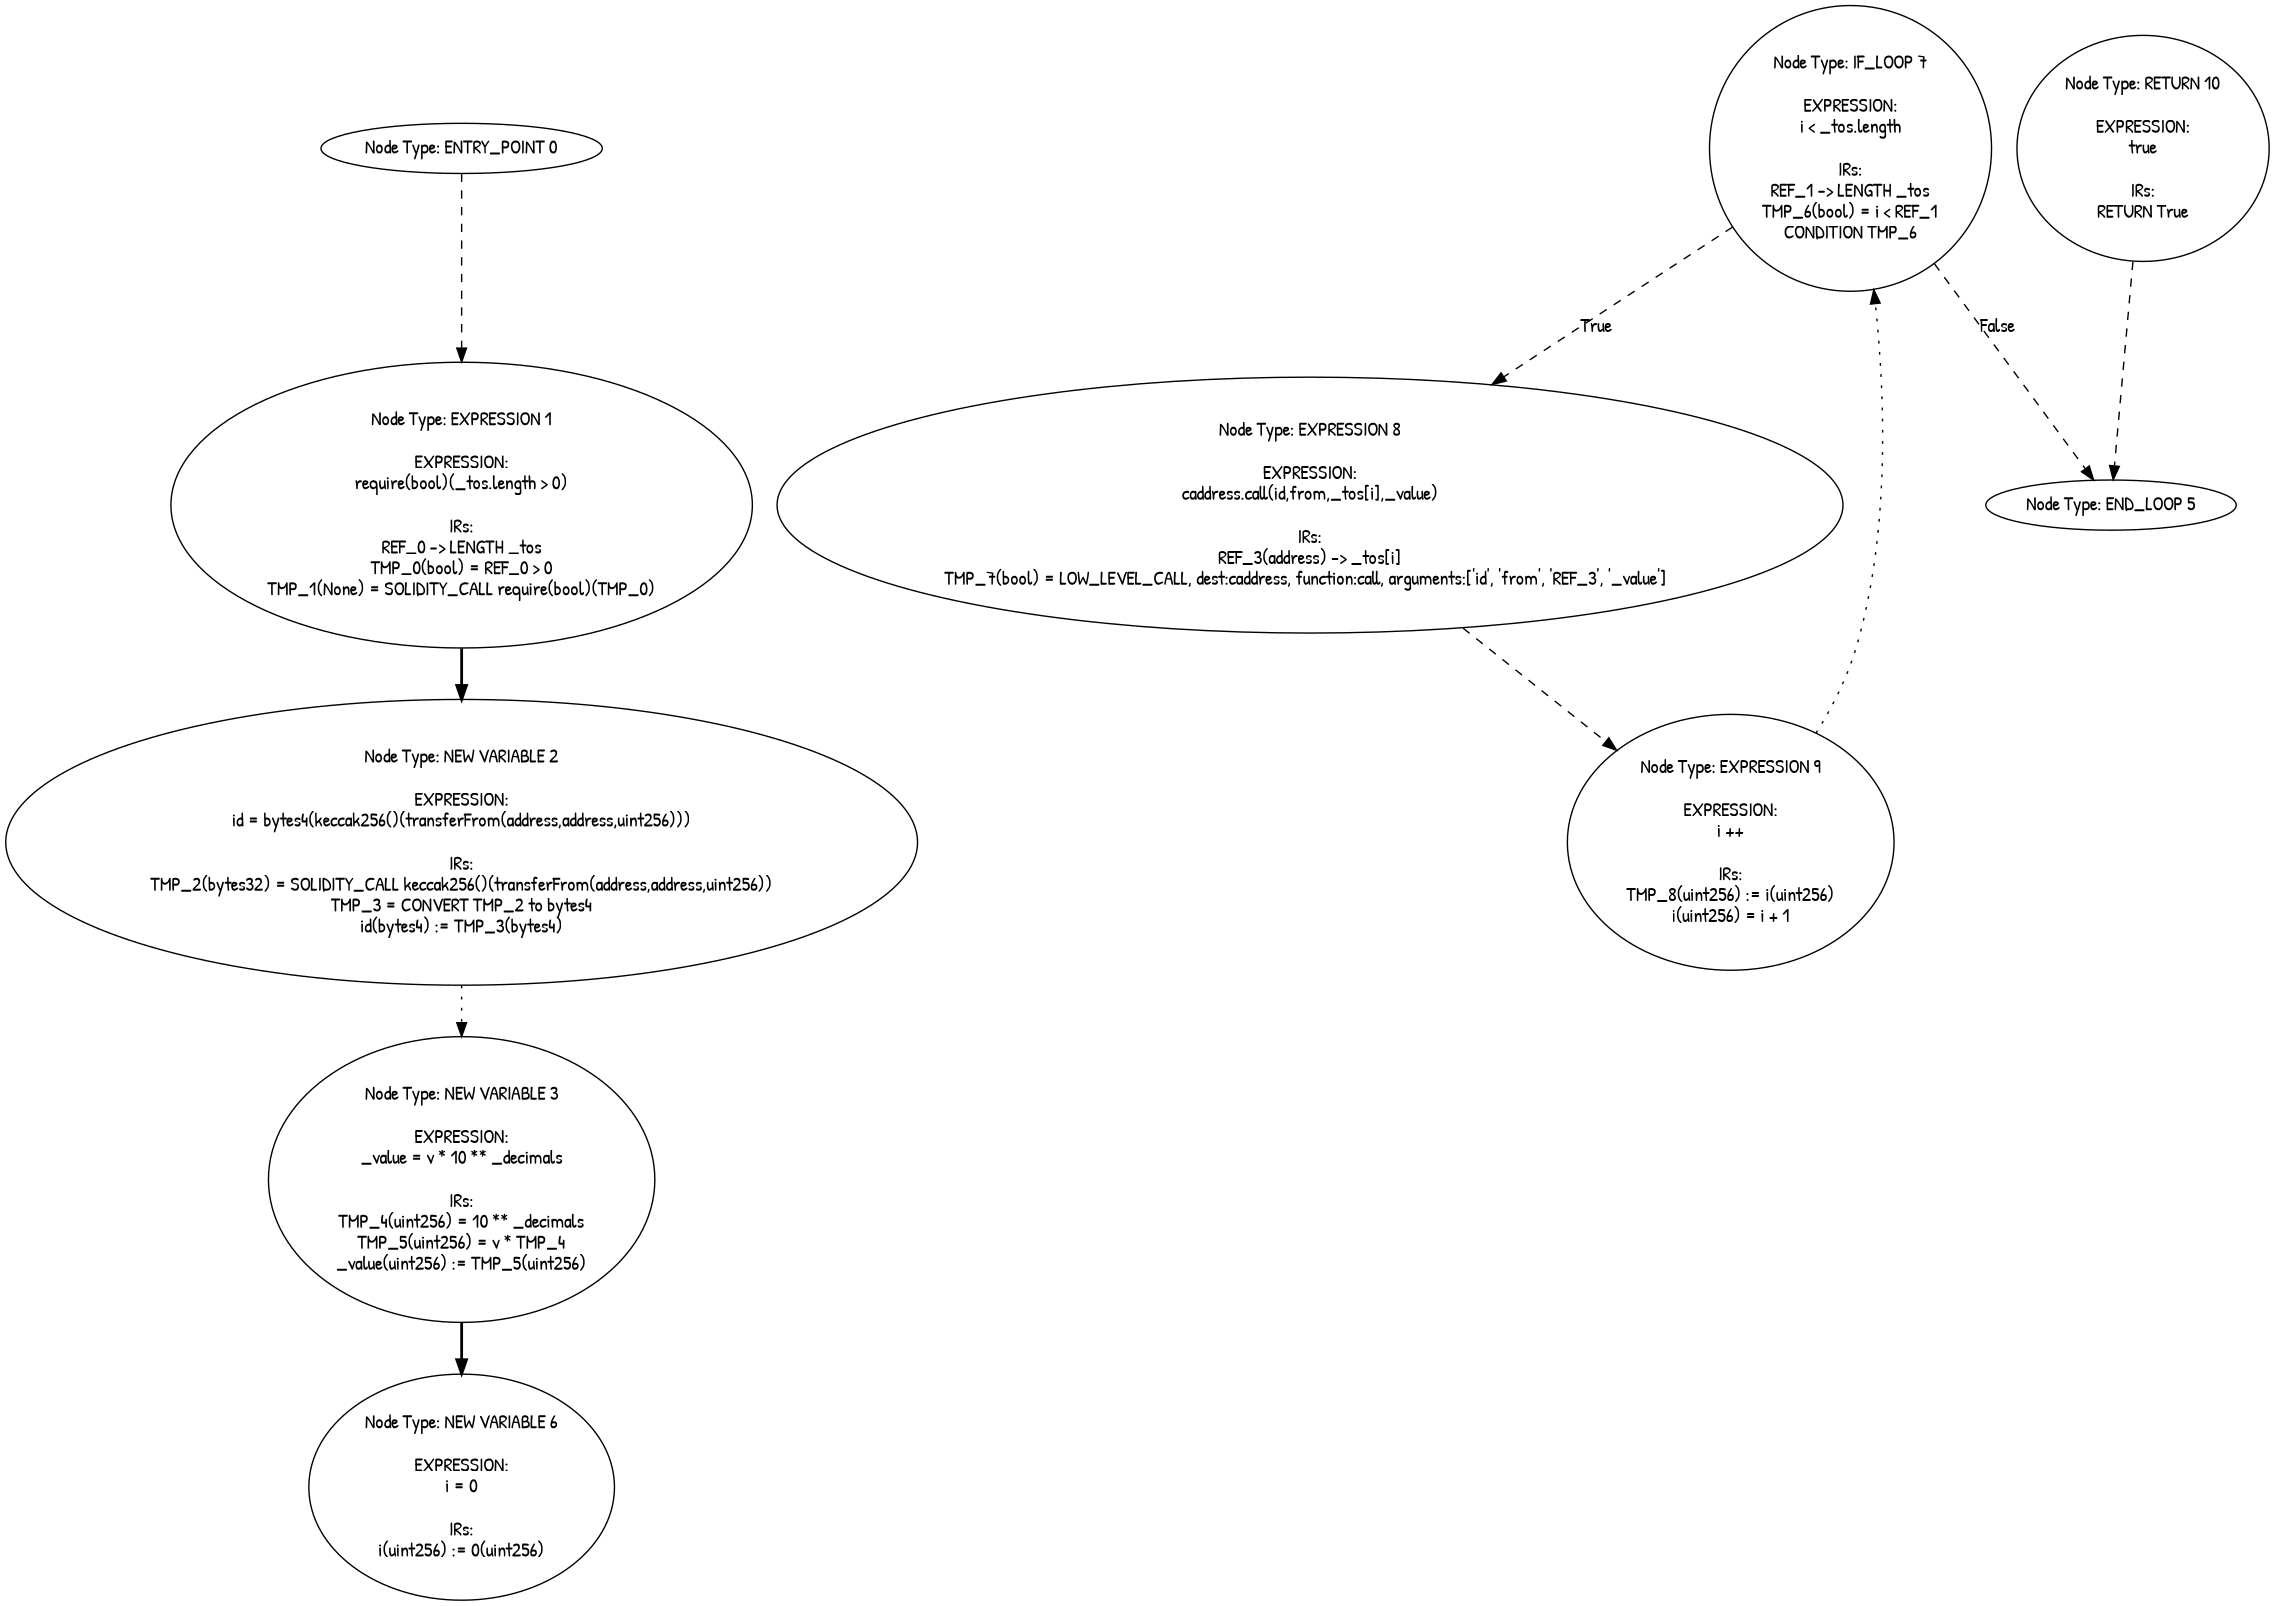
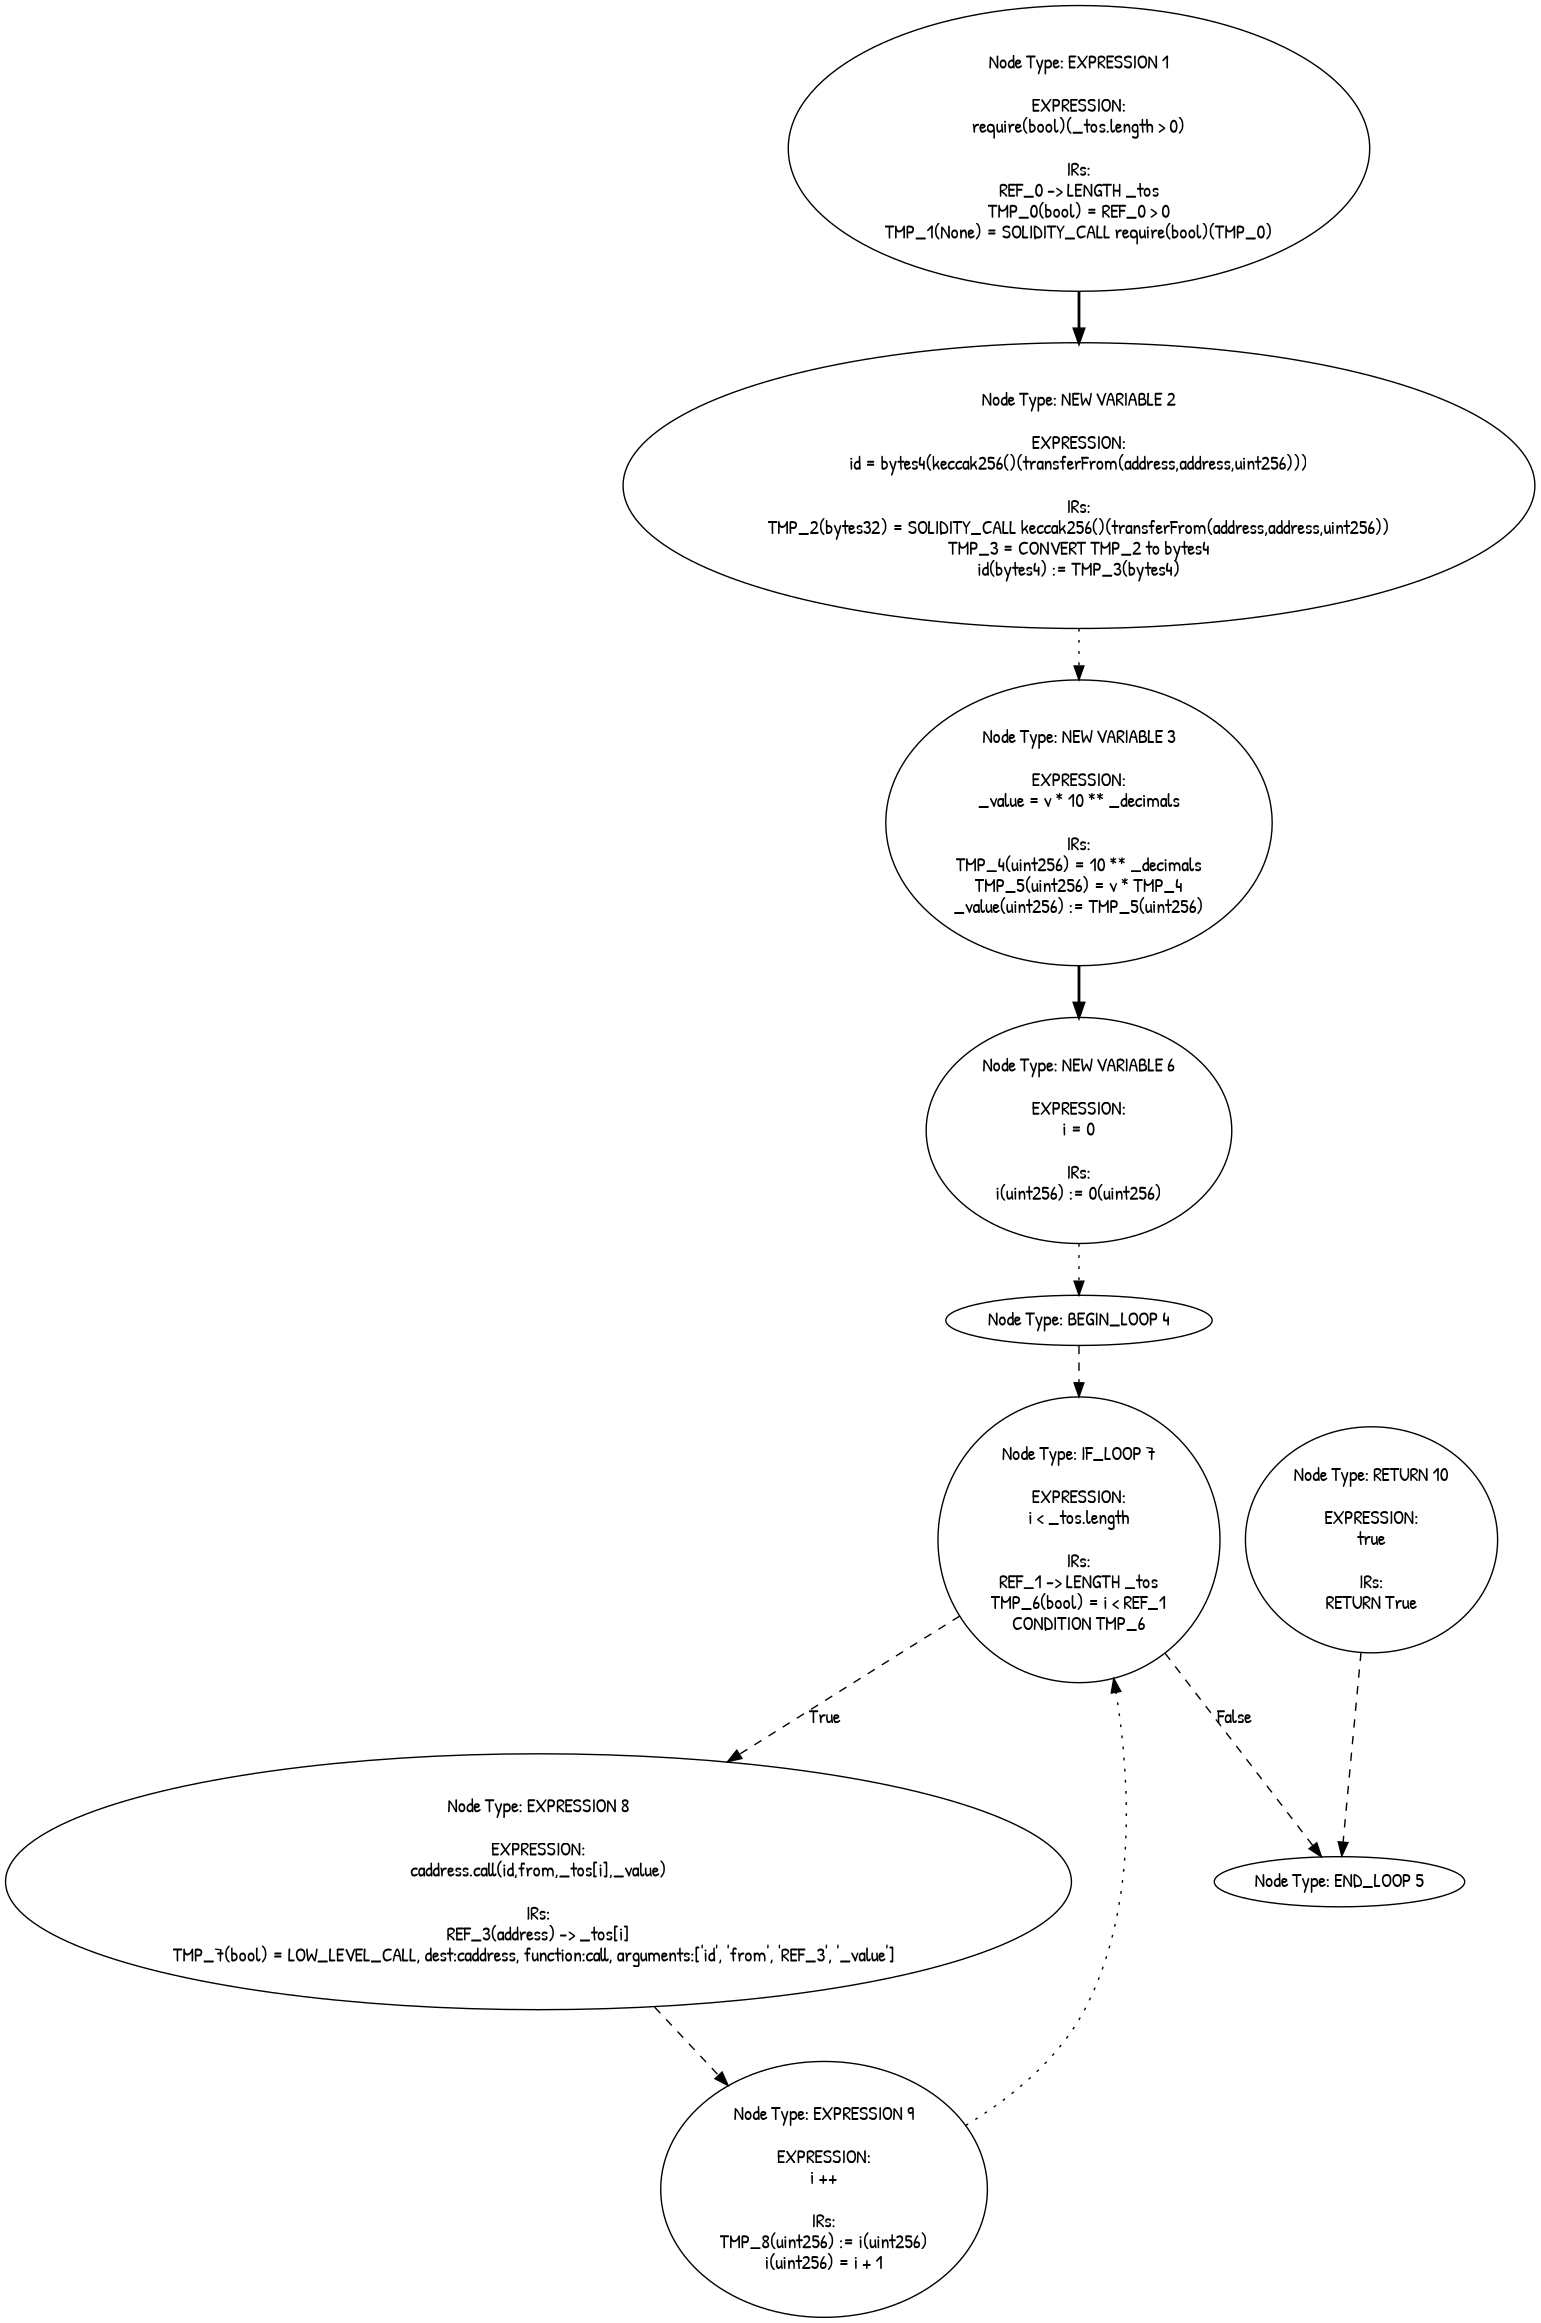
node "Node Type: ENTRY_POINT 0": removed
node "Node Type: BEGIN_LOOP 4": added
